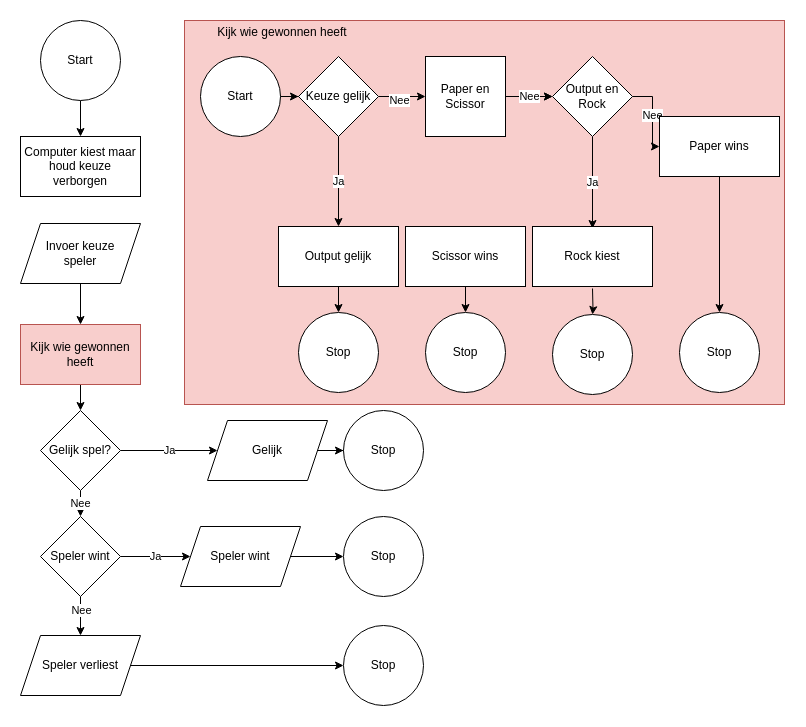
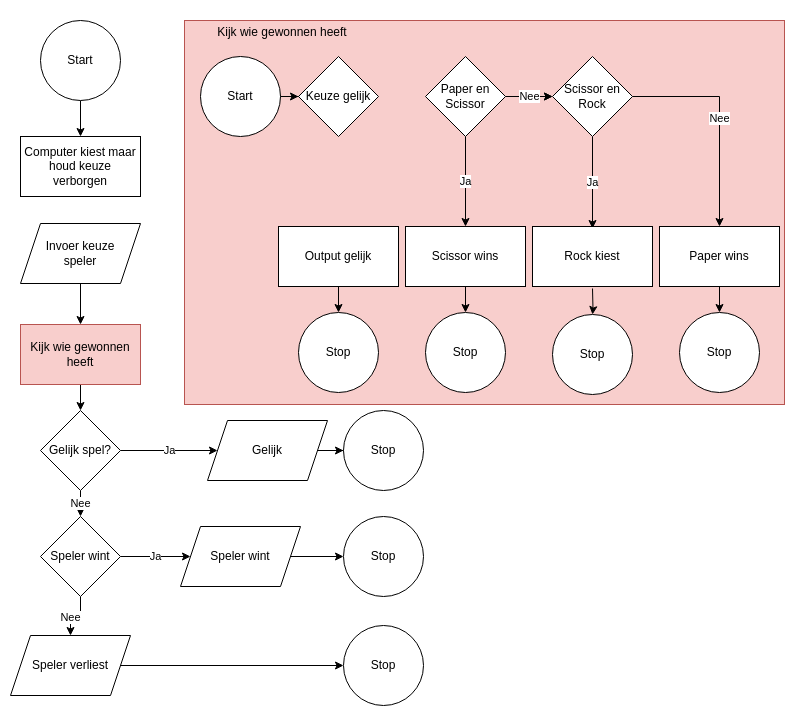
edge "Keuze gelijk" -> "Paper en Scissor": removed, label "Nee"
node "Paper en Scissor": shape rectangle -> diamond
node "Output en Rock": label "Output en Rock" -> "Scissor en Rock"
node "Paper wins": moved (720, 147) -> (720, 257)
edge "Keuze gelijk" -> "Output gelijk": removed, label "Ja"
edge "Paper en Scissor" -> "Scissor wins": added, label "Ja"
node "Speler verliest": moved (81, 666) -> (71, 666)
